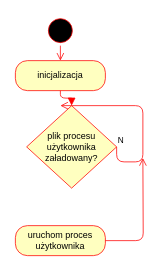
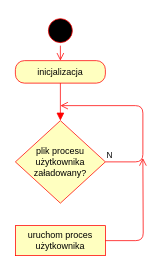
node "inicjalizacja": size 90x30 -> 90x23
node "plik procesu użytkownika załadowany?": moved (72, 147) -> (60, 162)
node "uruchom proces użytkownika": shape rounded rectangle -> rectangle
